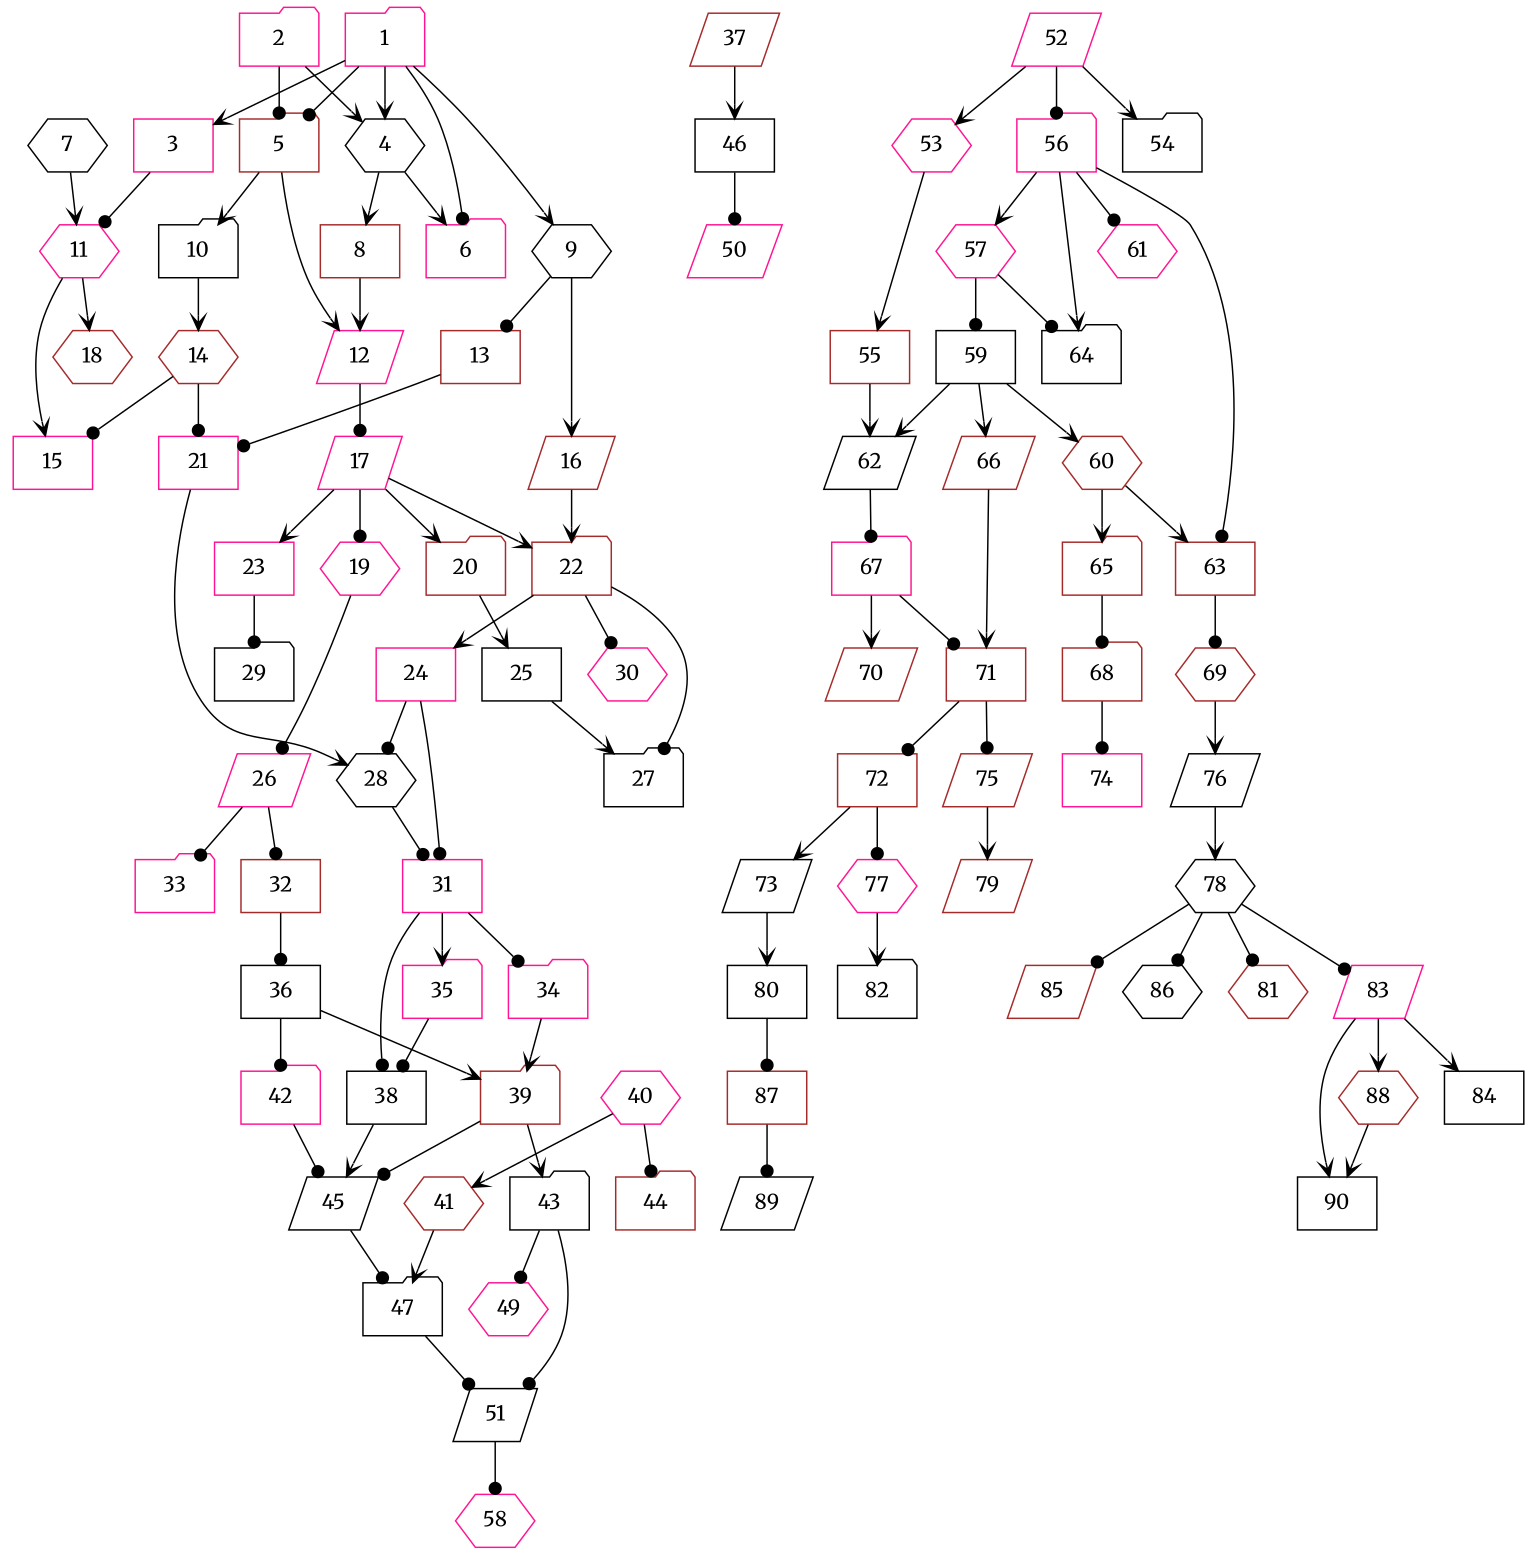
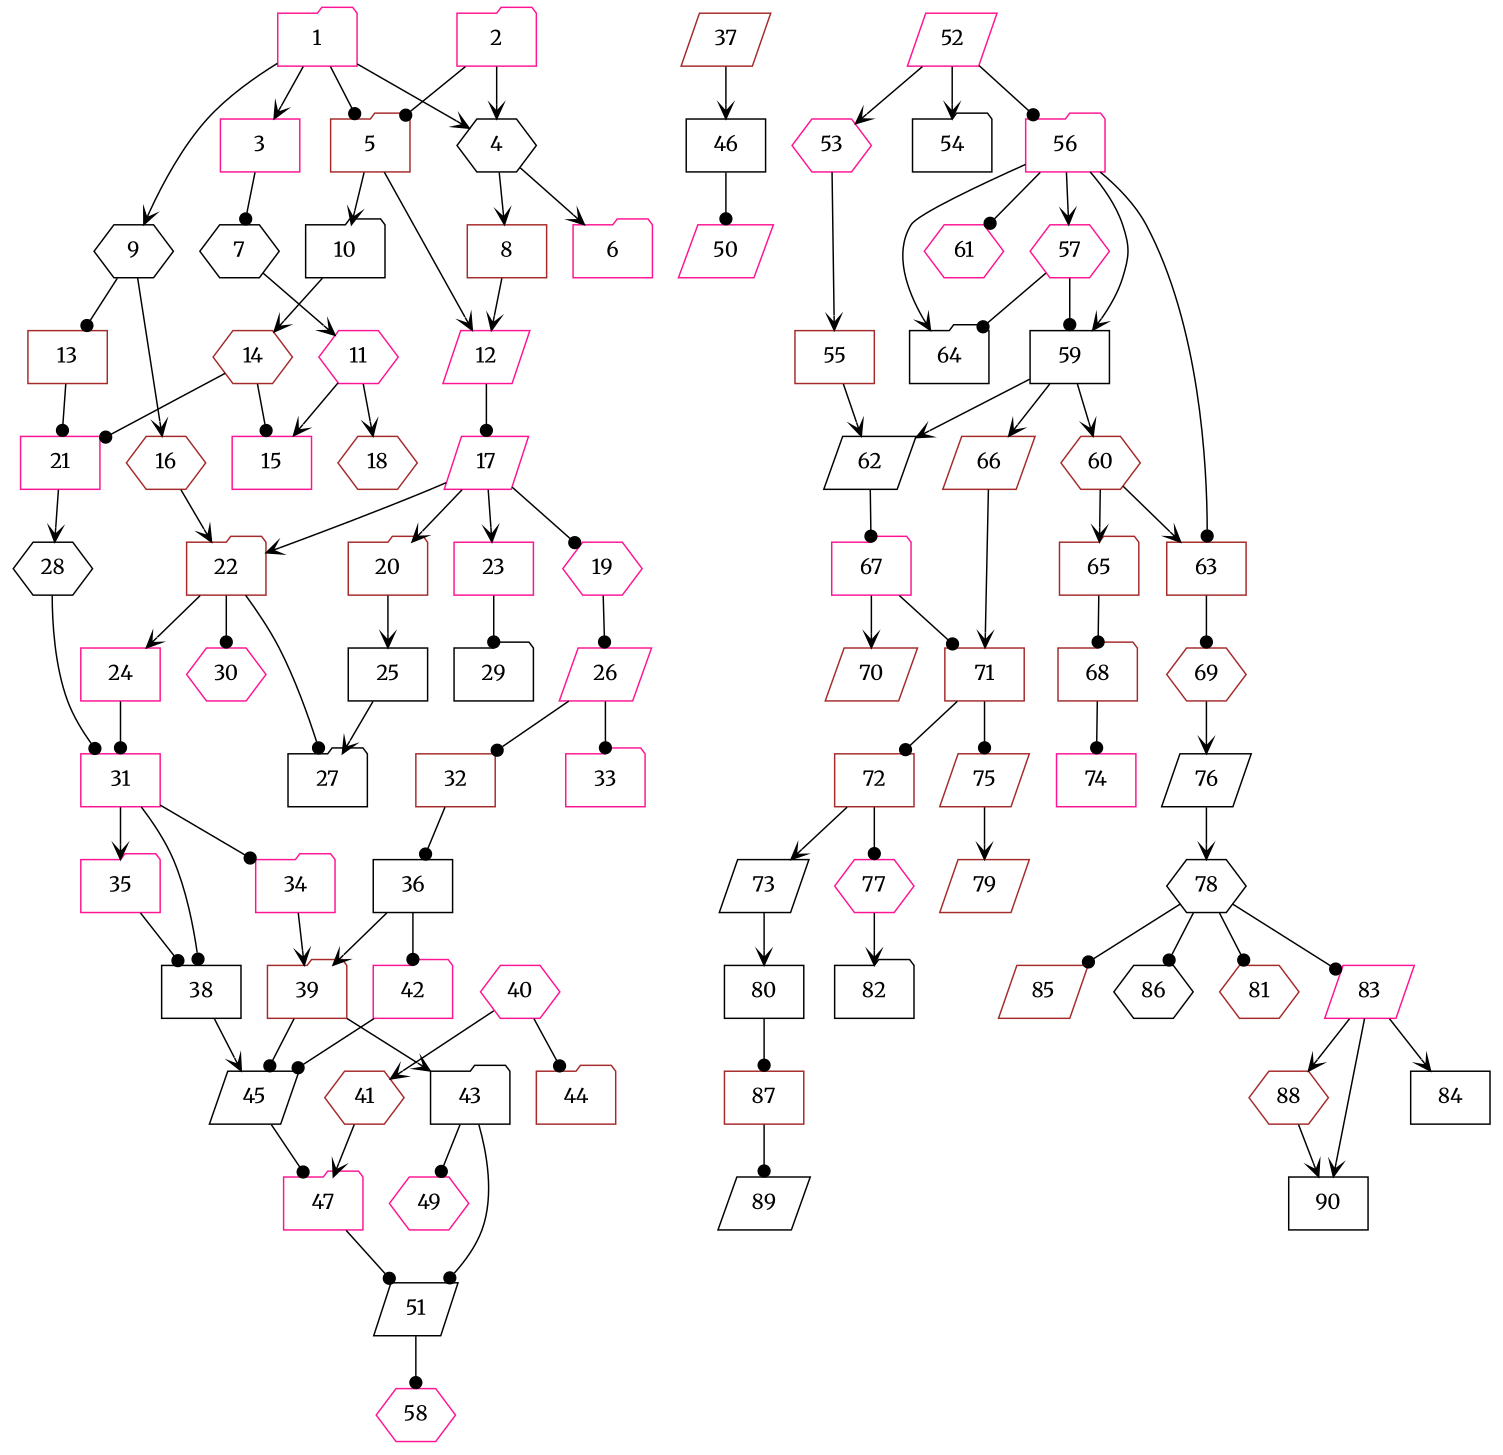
edge "1" -> "6": removed
edge "3" -> "11": now "3" -> "7"
edge "56" -> "59": added
node "16": shape parallelogram -> hexagon
edge "24" -> "28": removed
node "47": color black -> deeppink
